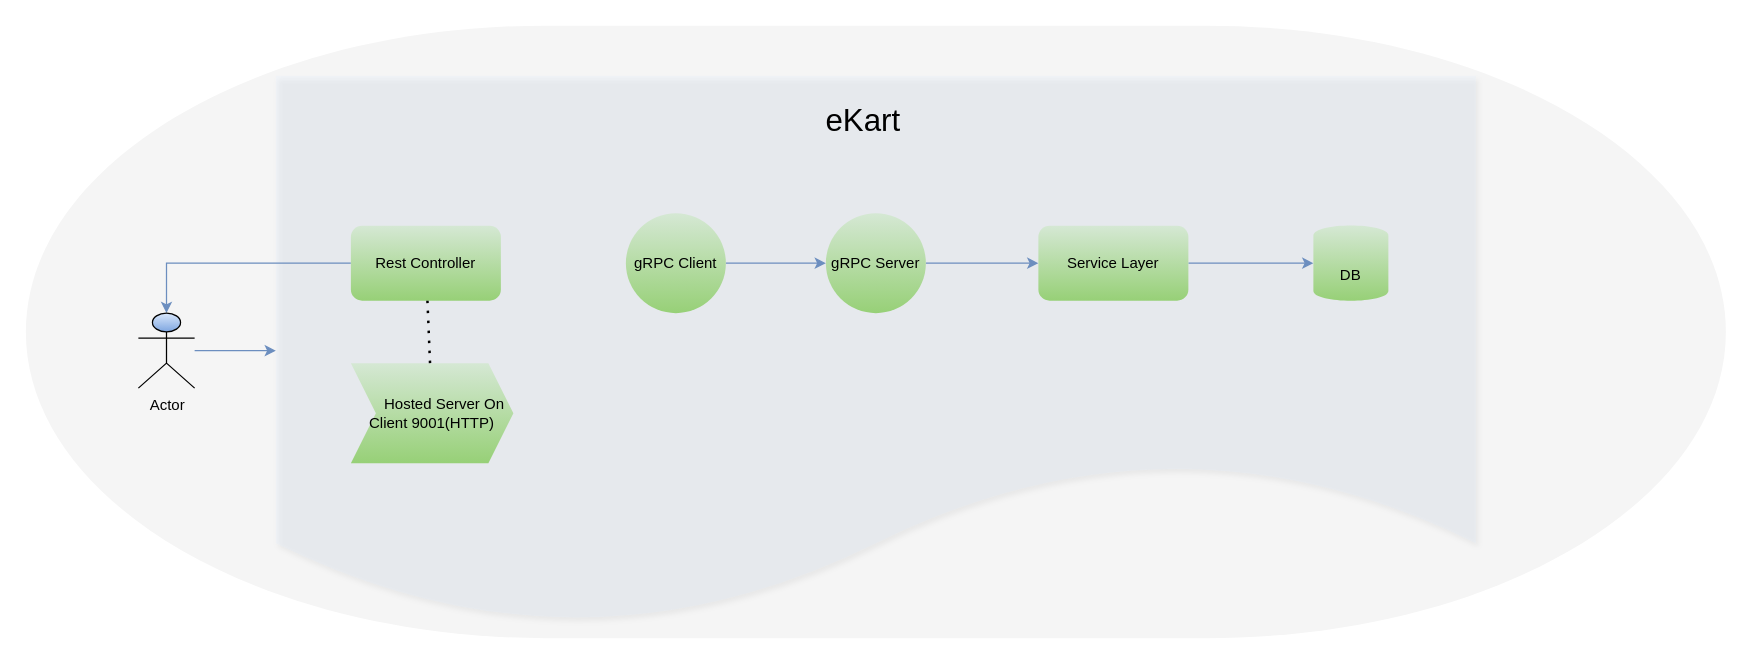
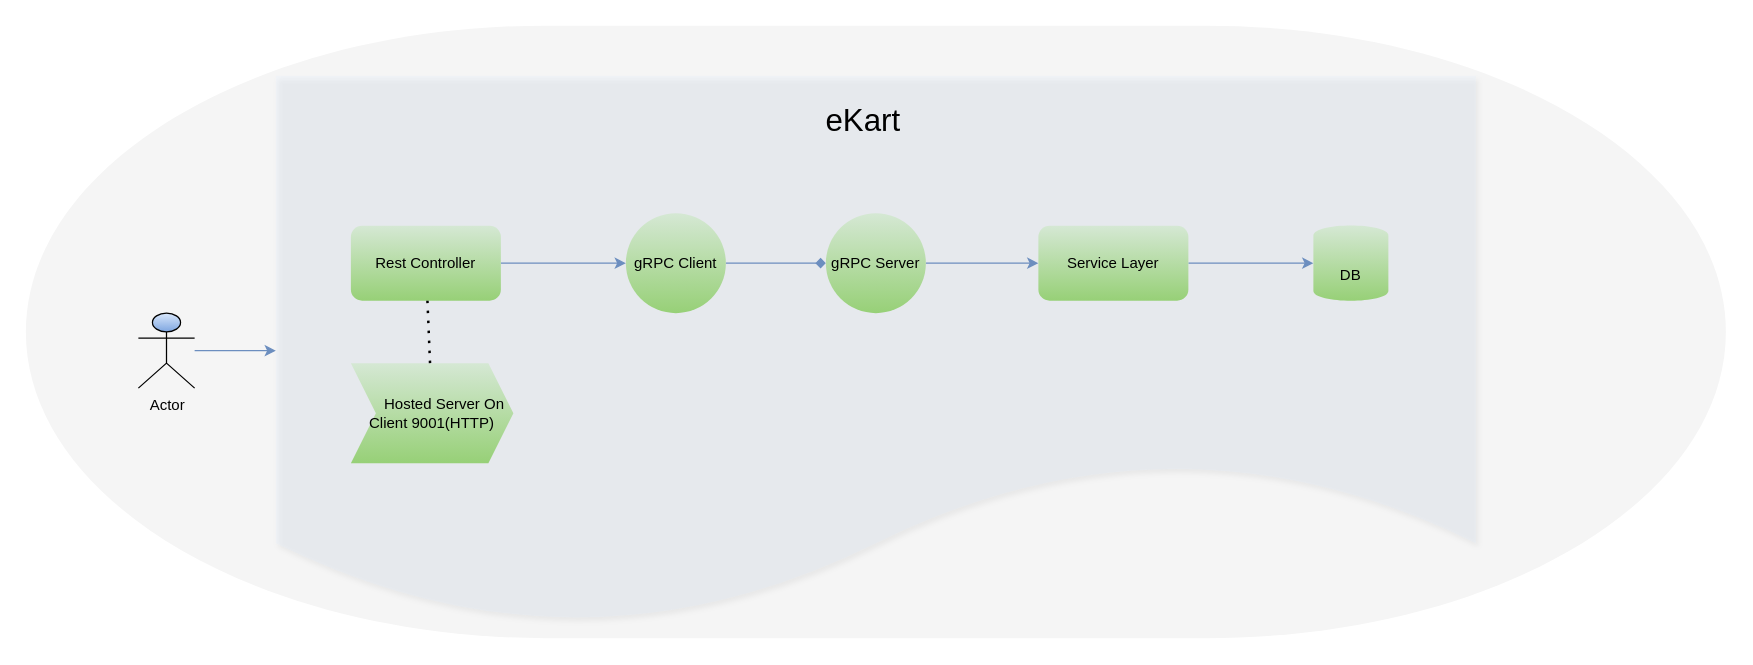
edge "Rest Controller" -> "Actor": now "Rest Controller" -> "gRPC Client"
edge "gRPC Client" -> "gRPC Server": arrowhead classic -> diamond
